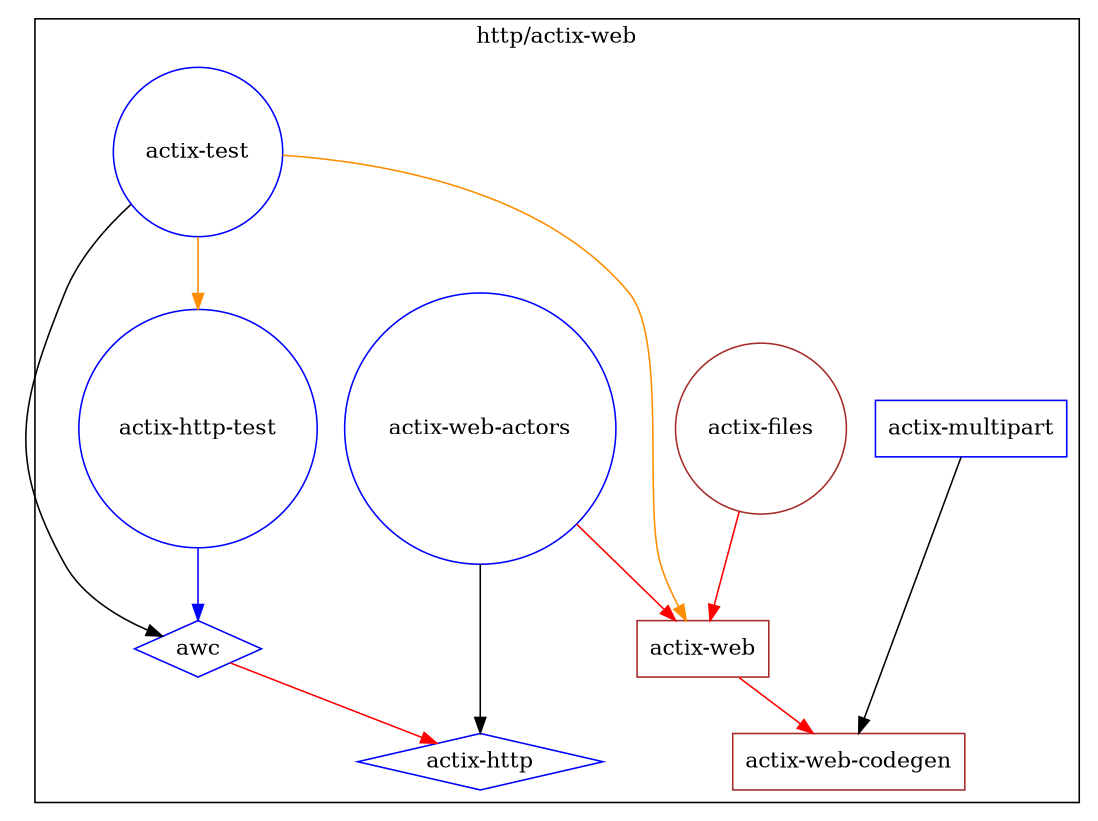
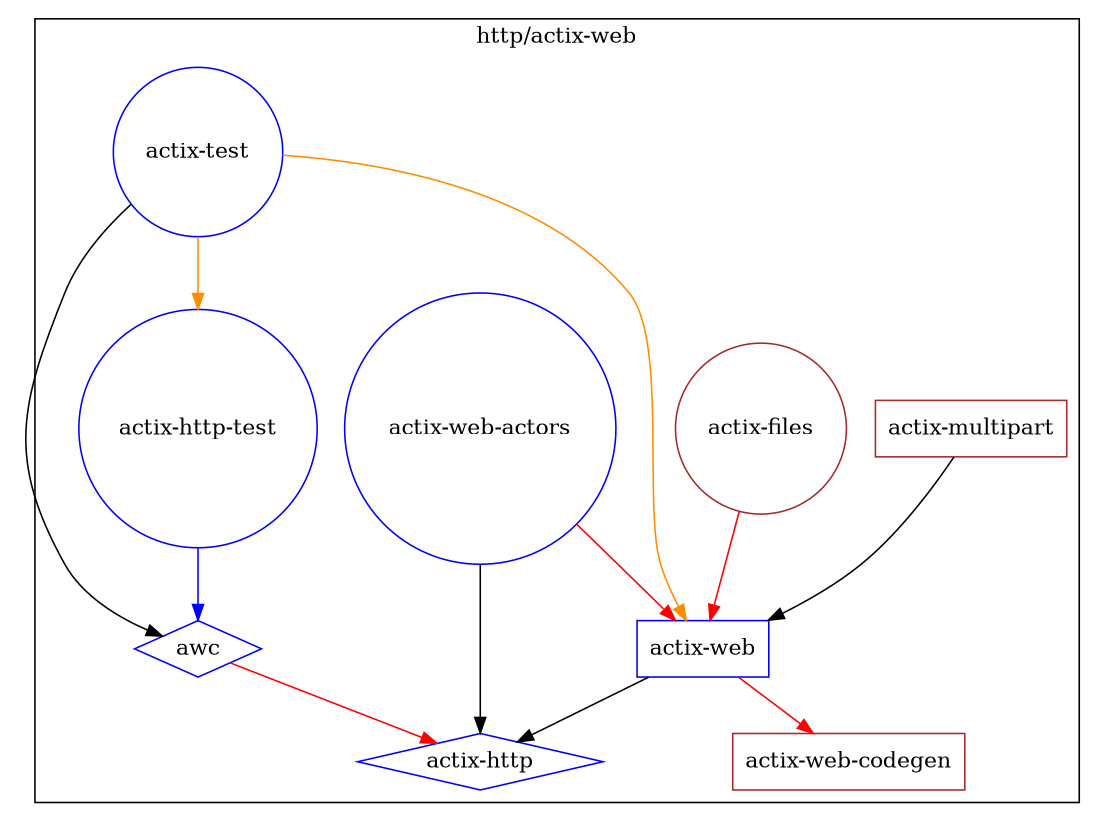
node "actix-multipart": color blue -> brown
edge "actix-multipart" -> "actix-web-codegen": now "actix-multipart" -> "actix-web"
node "actix-web": color brown -> blue
edge "actix-web" -> "actix-http": added
